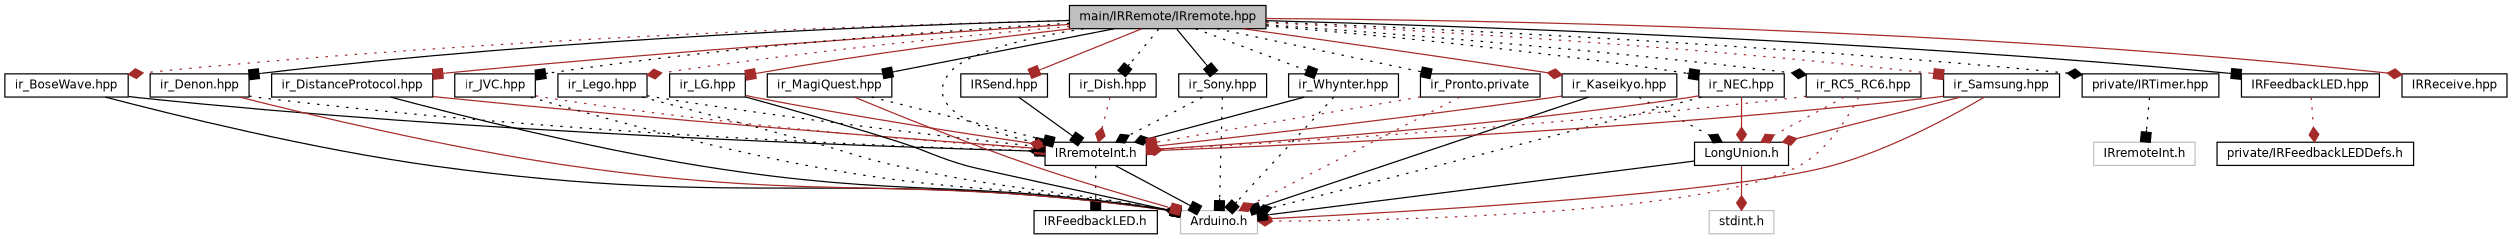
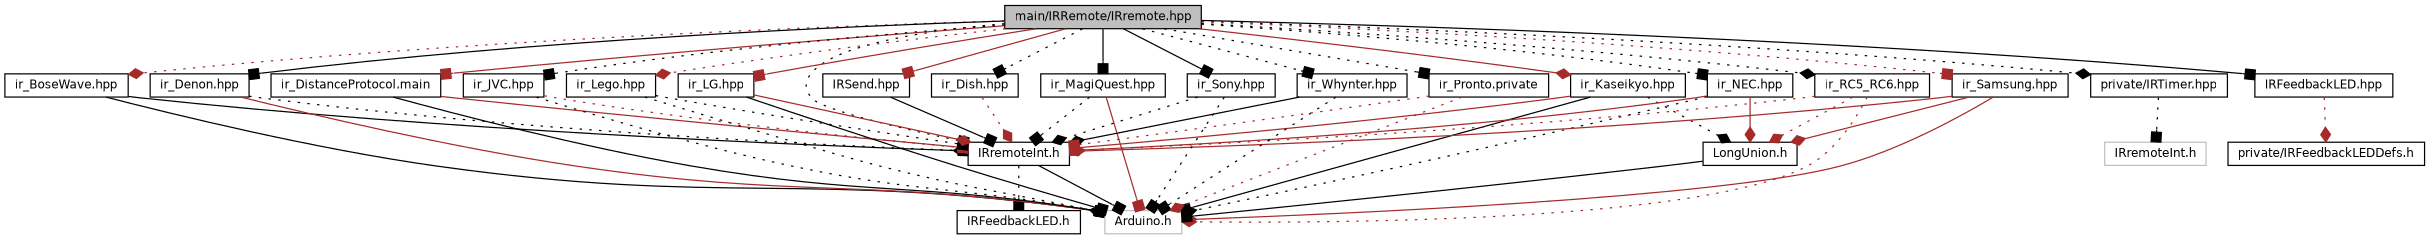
node "ir_DistanceProtocol.hpp": label "ir_DistanceProtocol.hpp" -> "ir_DistanceProtocol.main"
node "IRReceive.hpp": removed
node "stdint.h": removed
